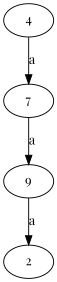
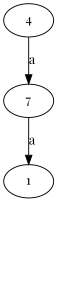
node "9": label "9" -> "1"
node "2": removed
